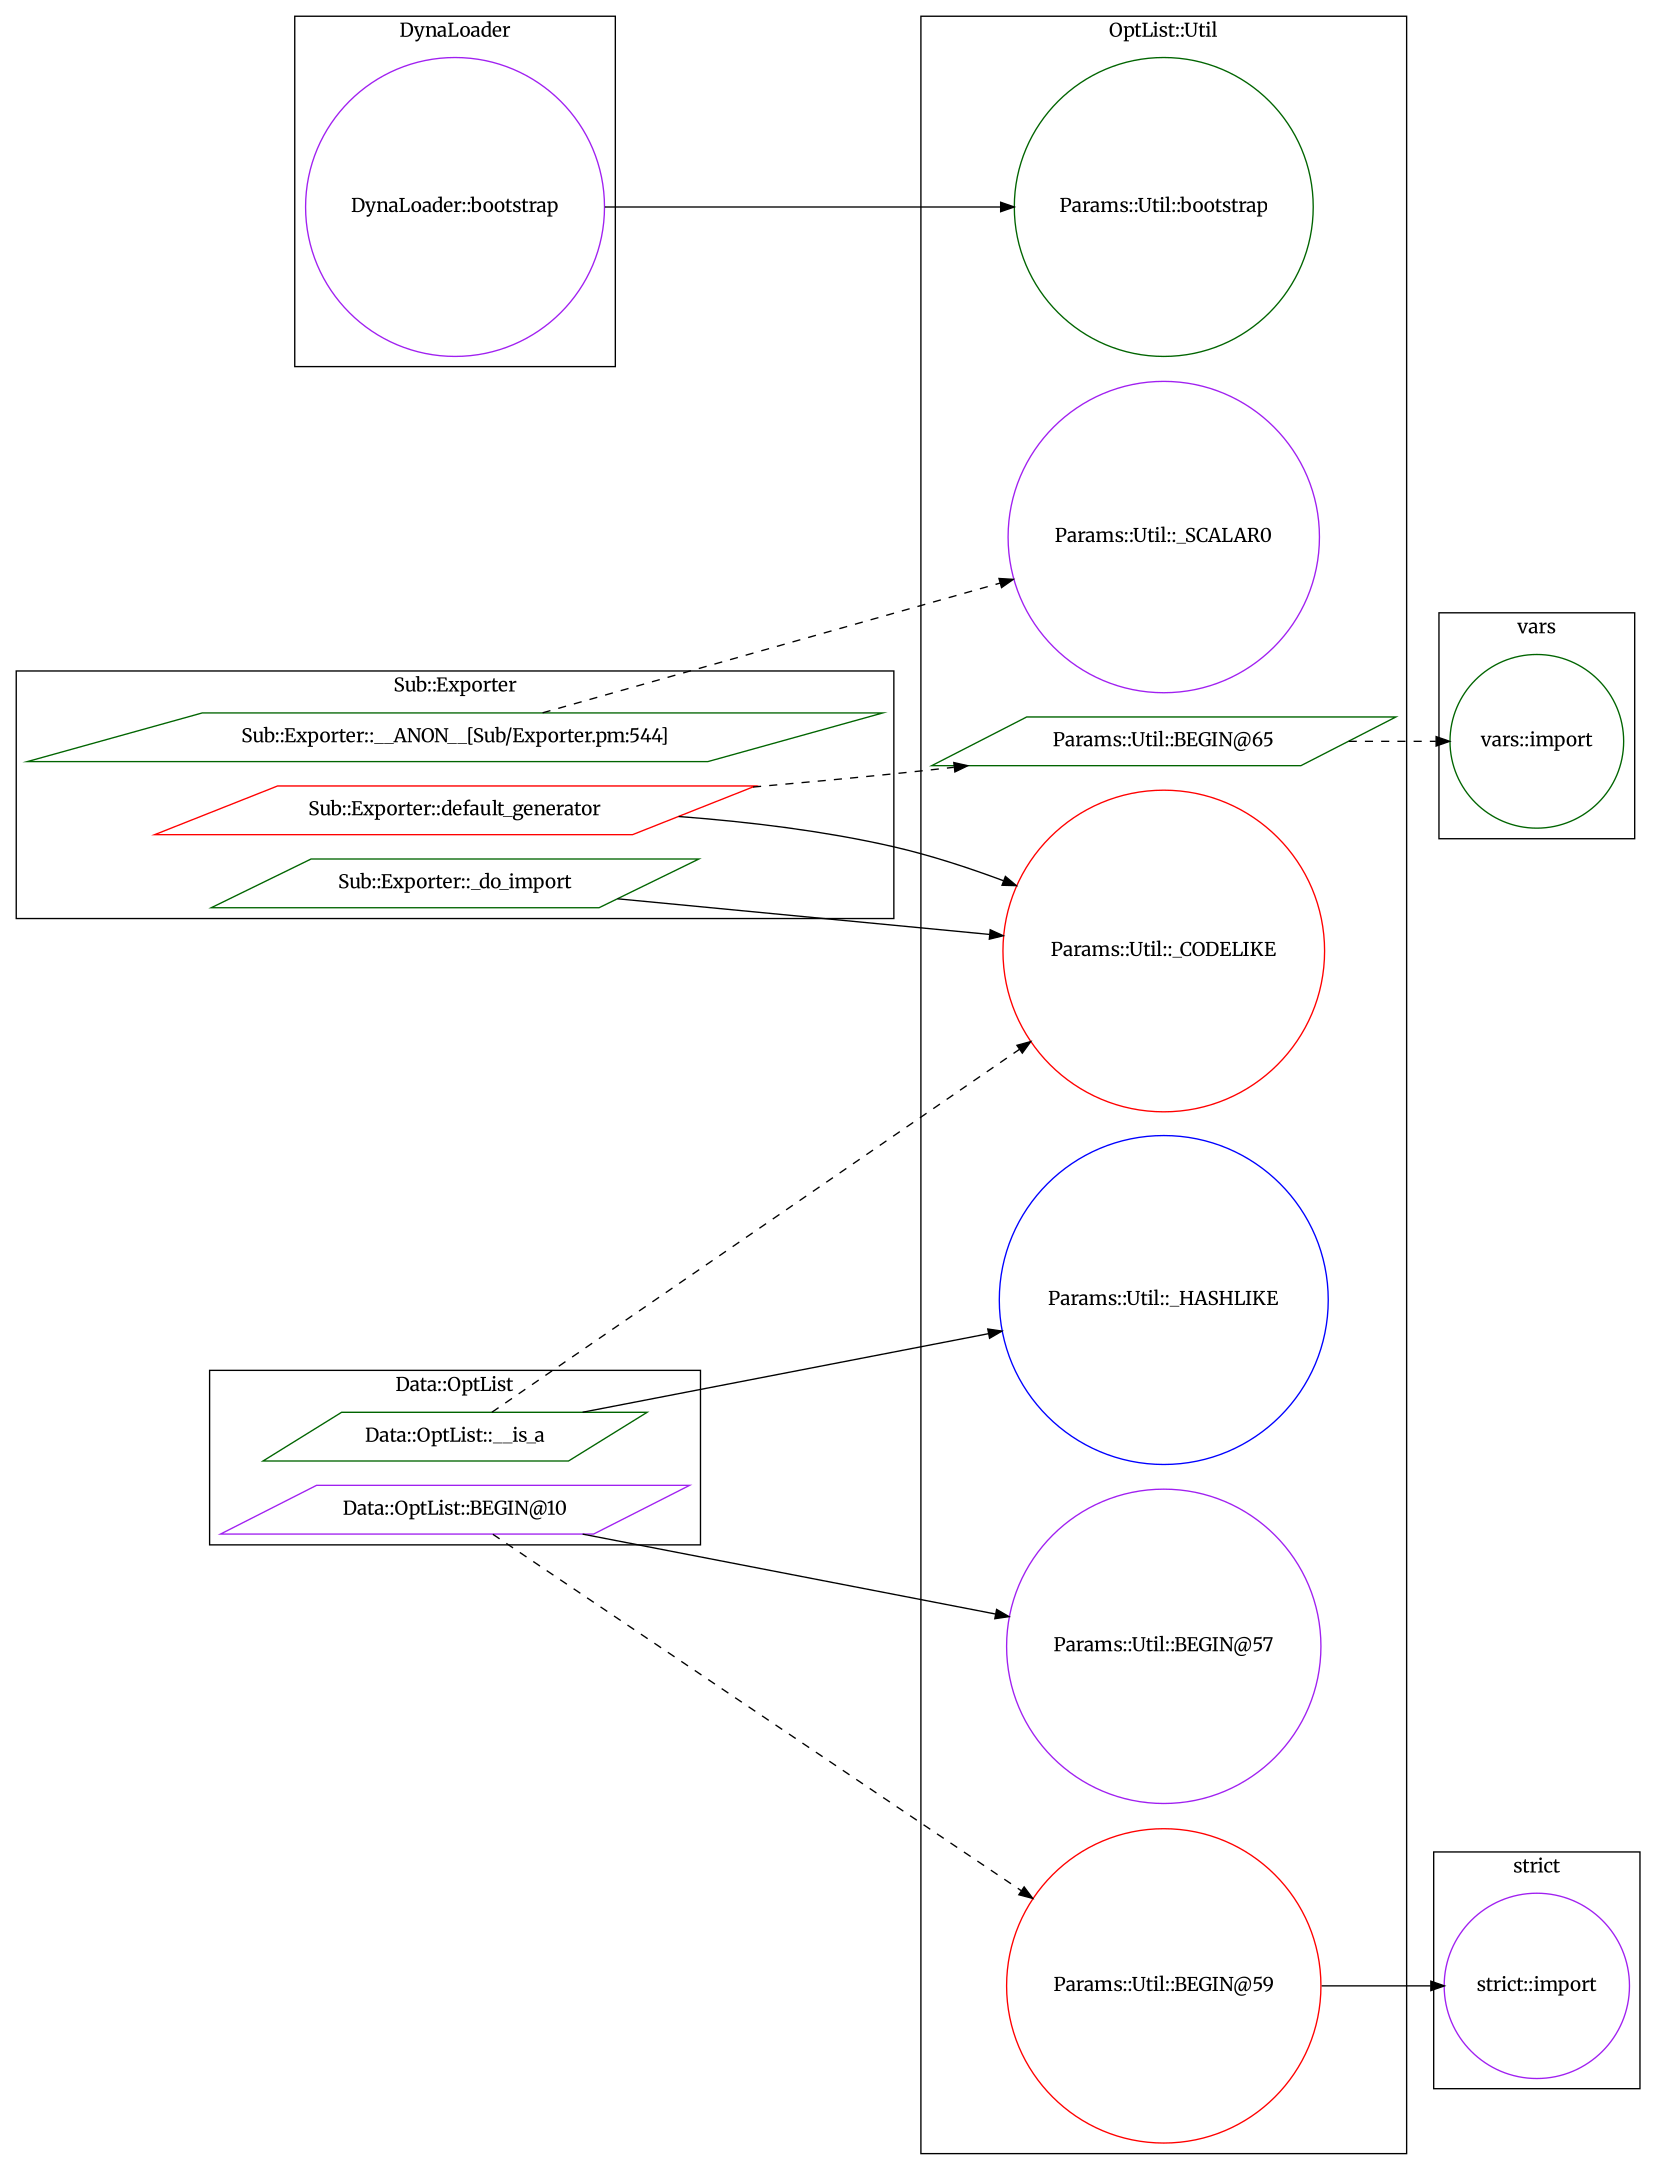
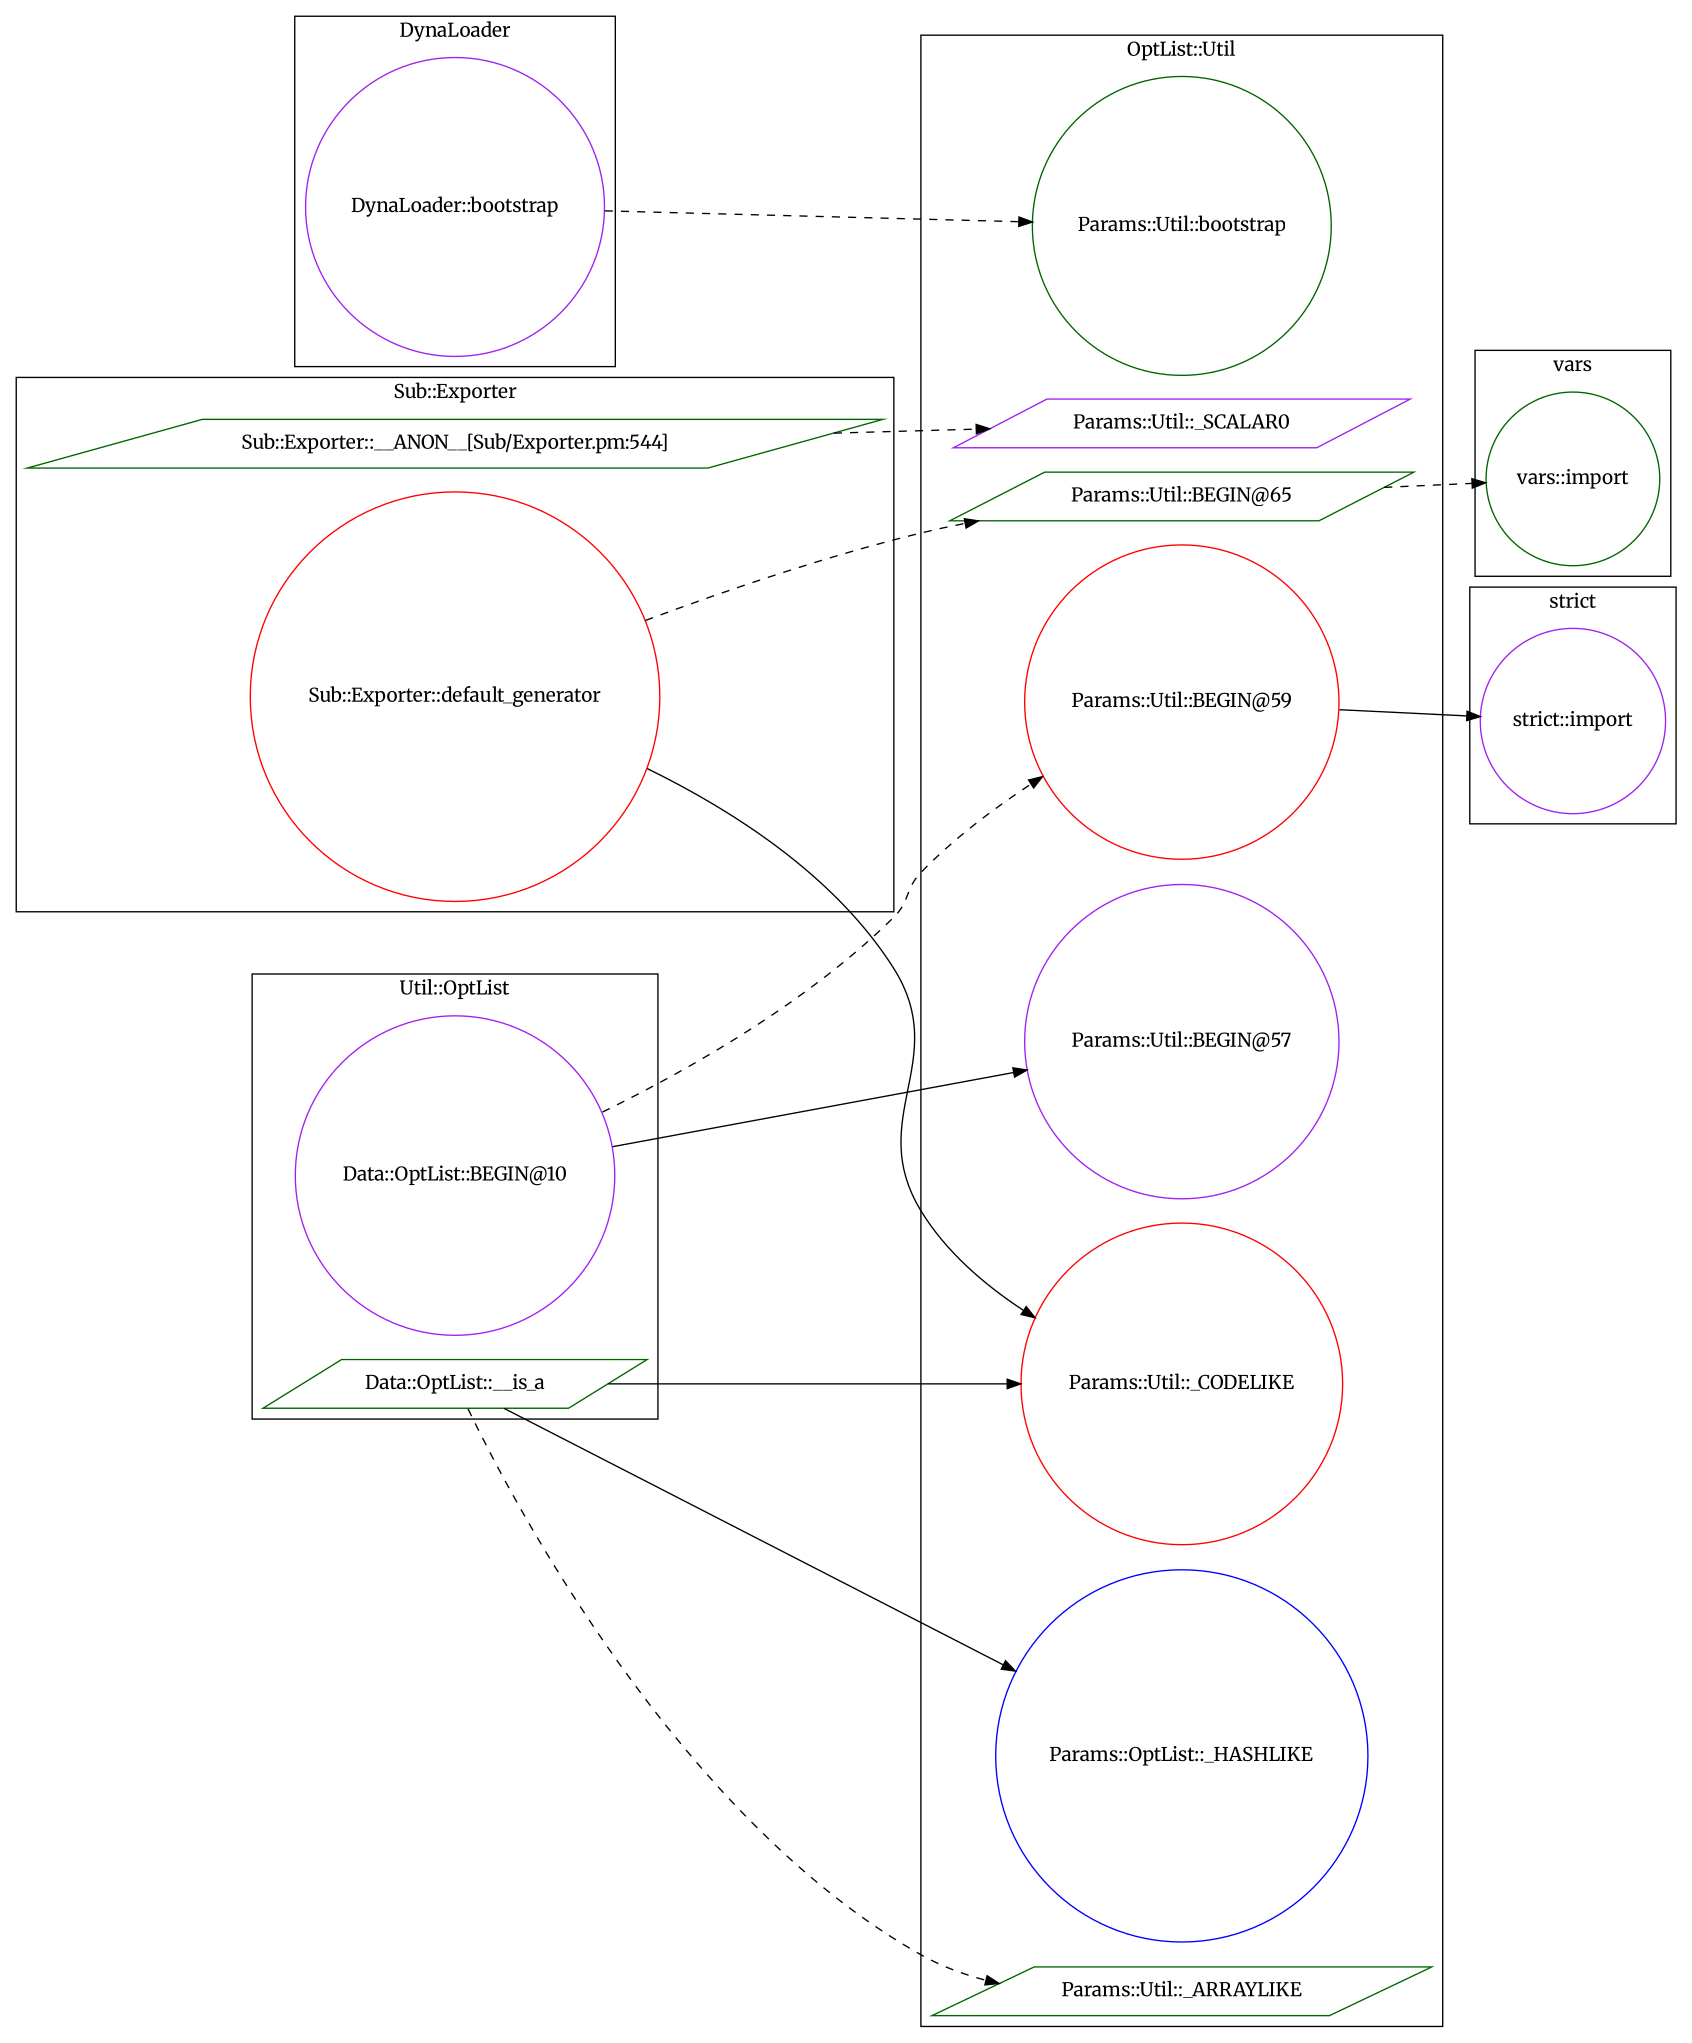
edge "DynaLoader::bootstrap" -> "Params::Util::bootstrap": style solid -> dashed
node "Params::Util::_SCALAR0": shape circle -> parallelogram
node "Sub::Exporter::default_generator": shape parallelogram -> circle
node "Sub::Exporter::_do_import": removed
edge "Data::OptList::__is_a" -> "Params::Util::_CODELIKE": style dashed -> solid
node "Params::Util::_HASHLIKE": label "Params::Util::_HASHLIKE" -> "Params::OptList::_HASHLIKE"
cluster "Data::OptList": label "Data::OptList" -> "Util::OptList"
node "Data::OptList::BEGIN@10": shape parallelogram -> circle
node "Params::Util::_ARRAYLIKE": added
